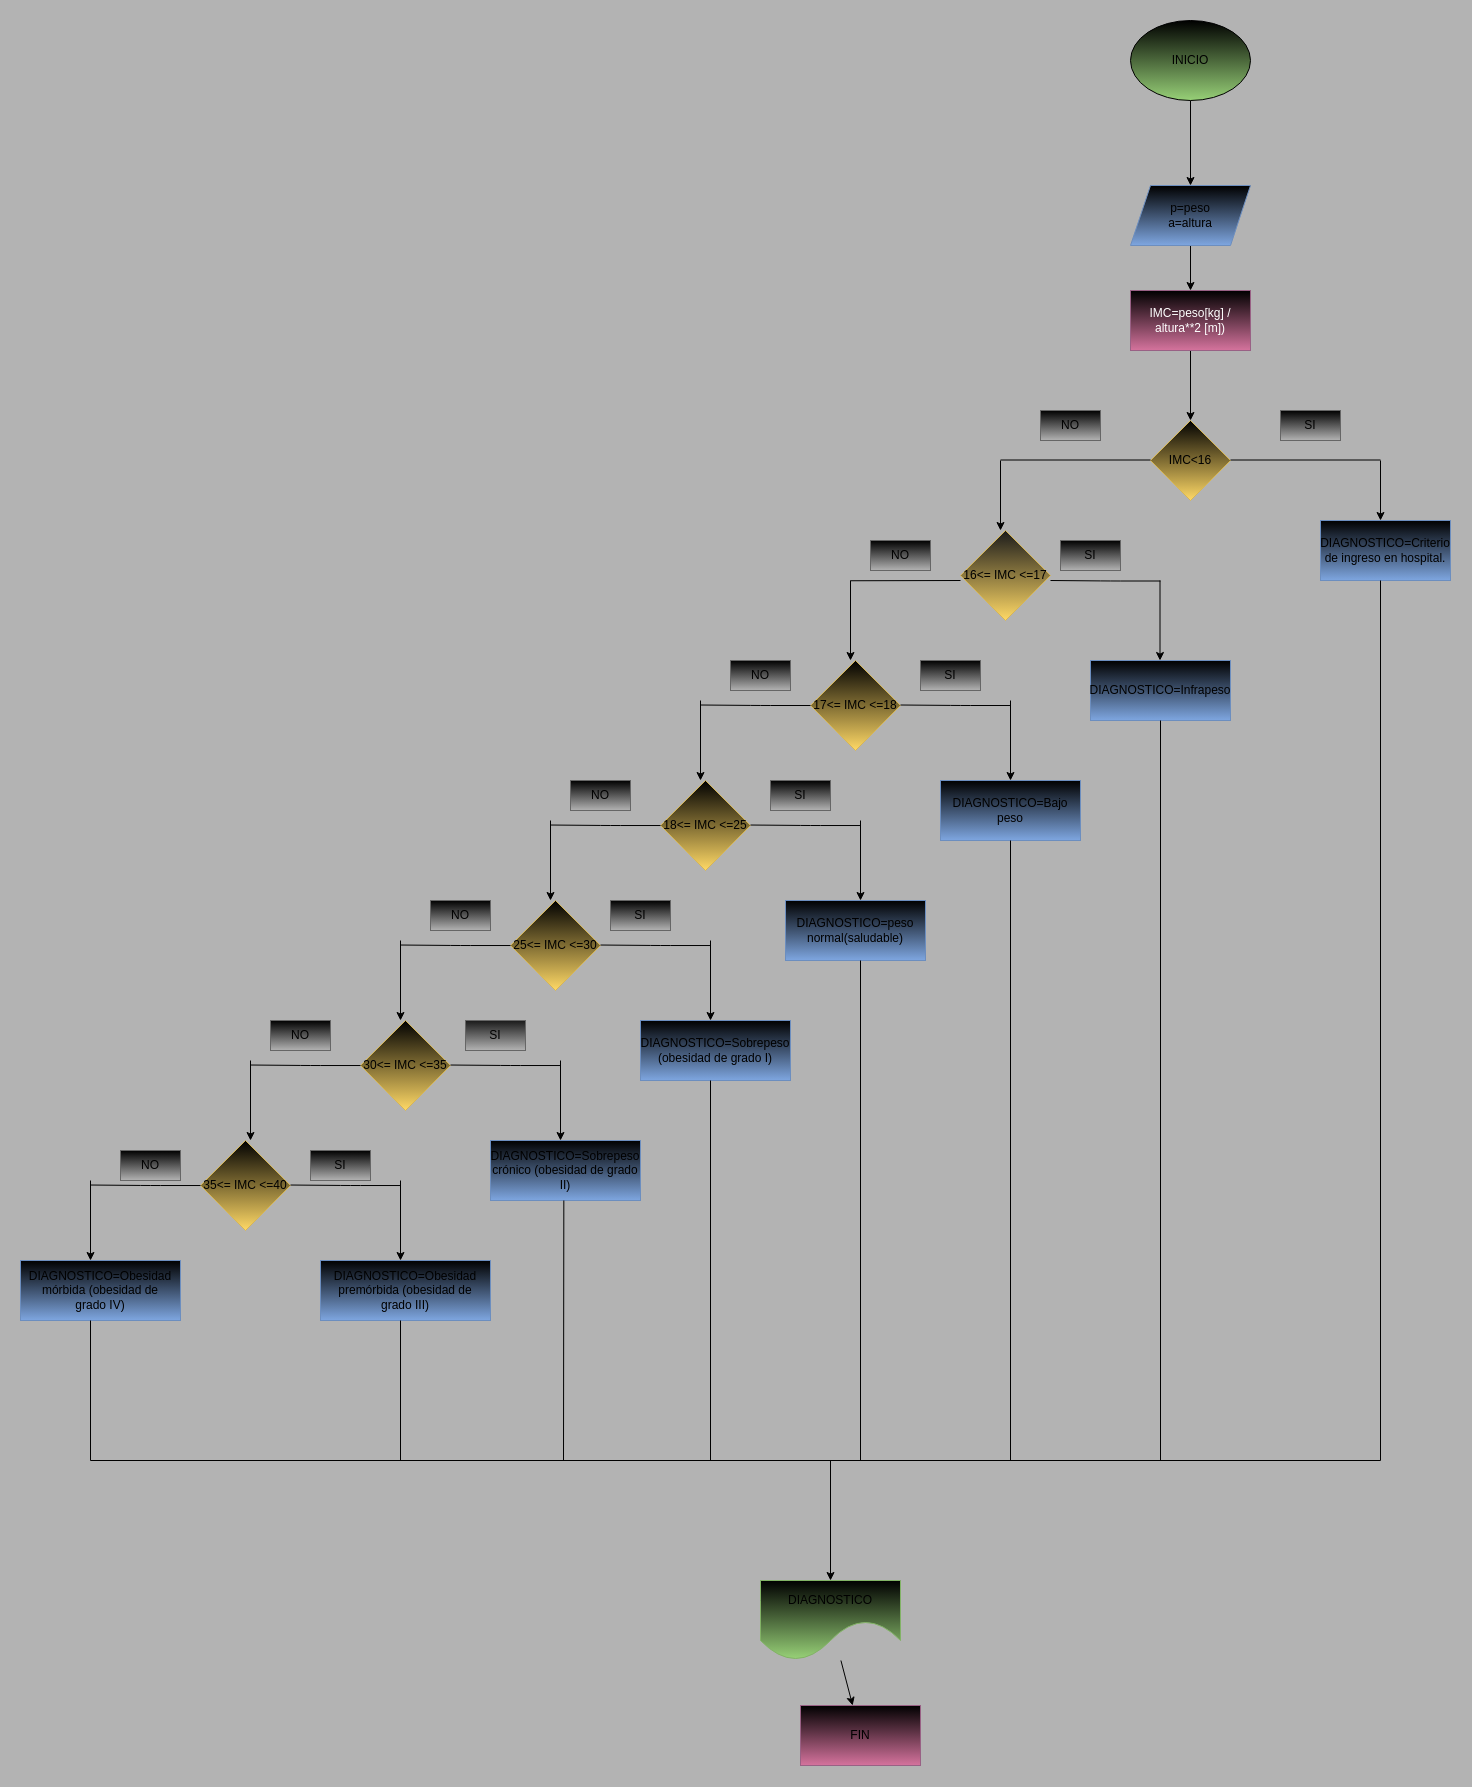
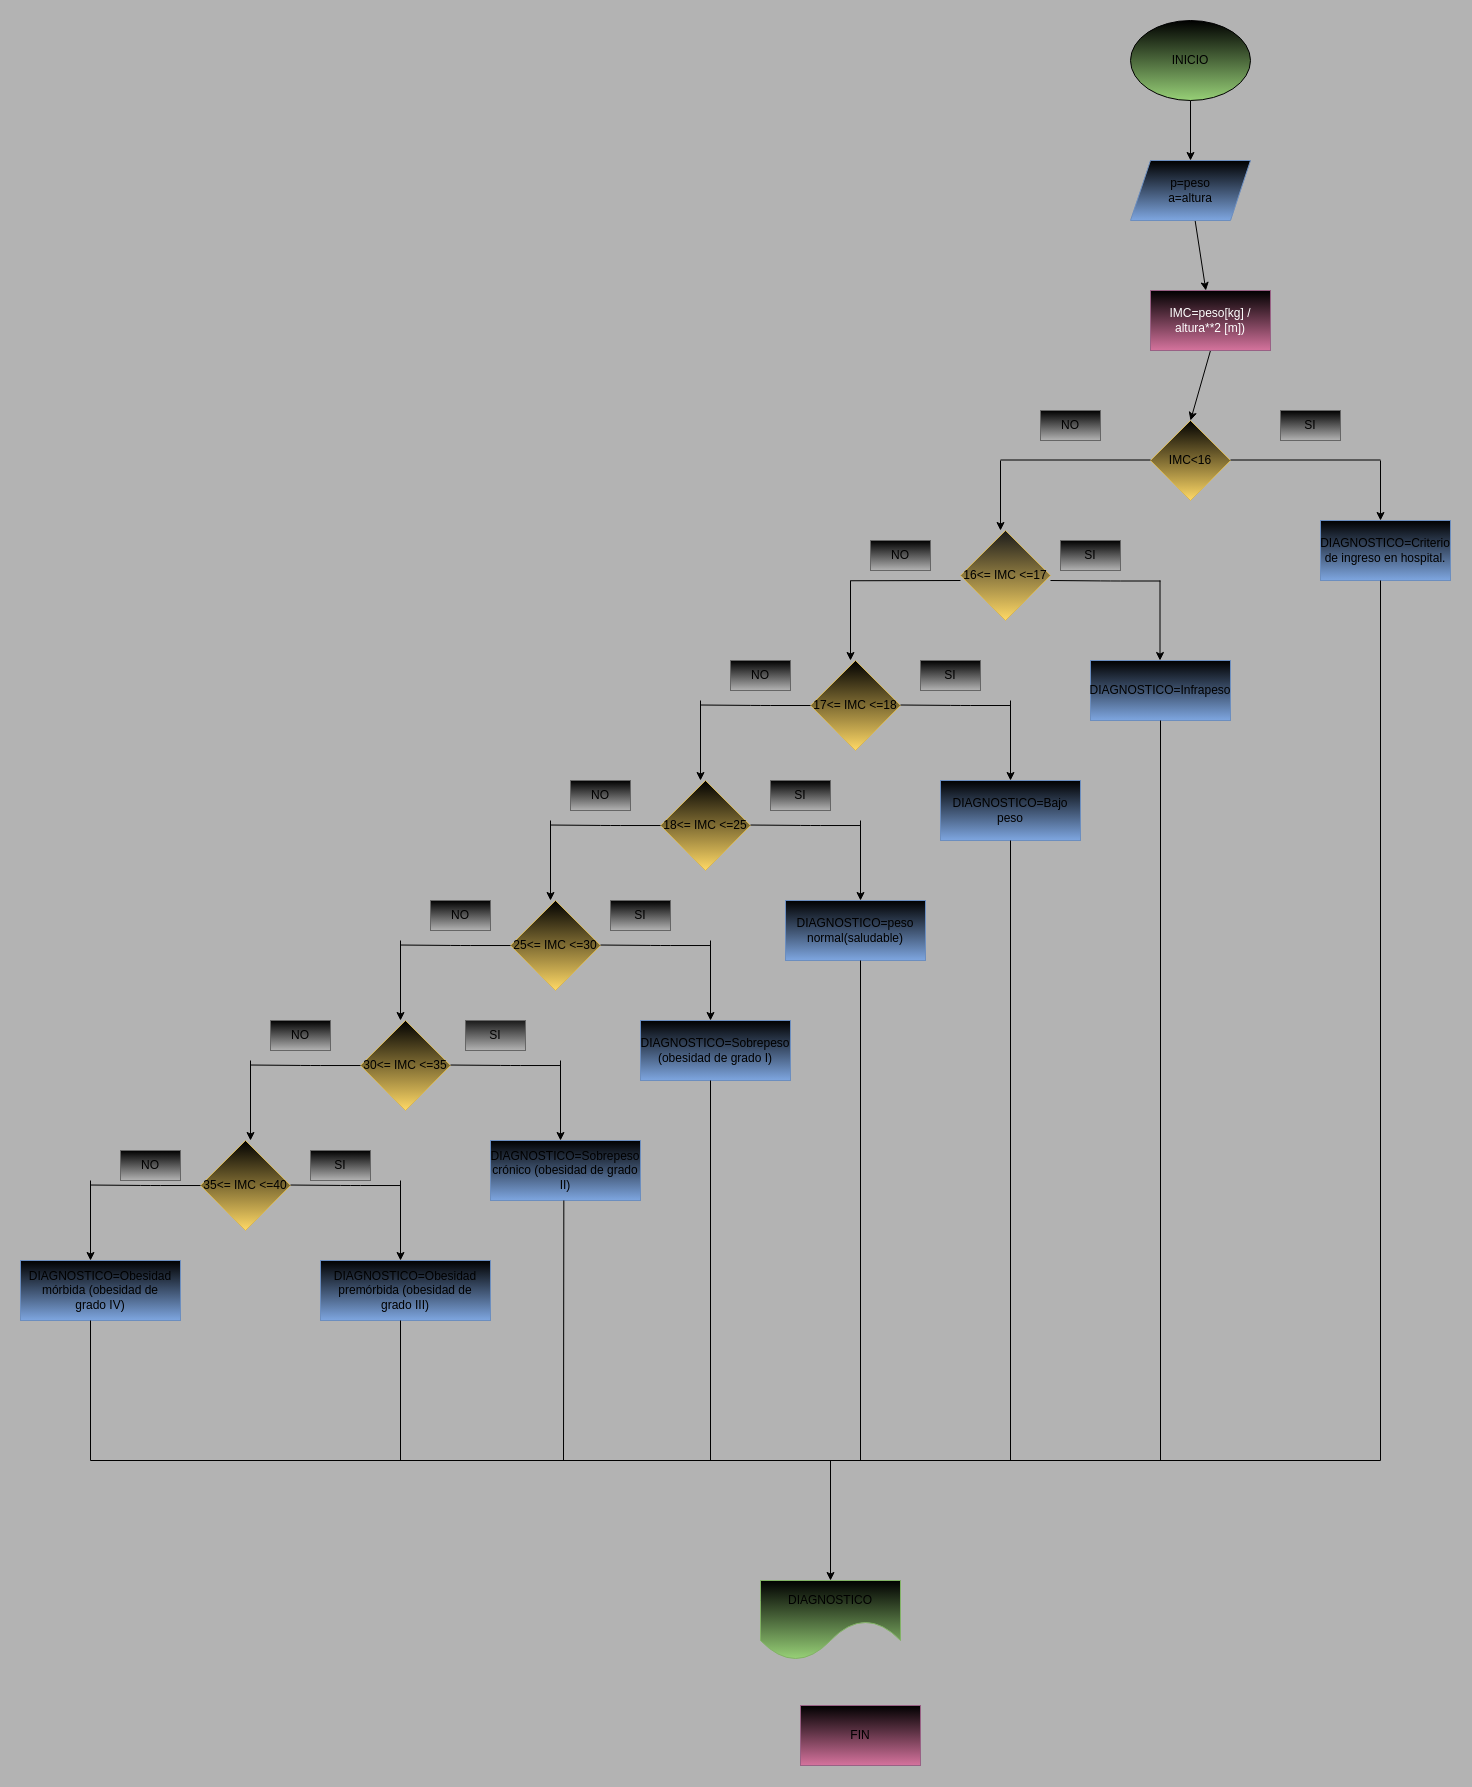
node "p=peso a=altura": moved (1191, 216) -> (1191, 191)
node "IMC=peso[kg] / altura**2 [m])": moved (1191, 321) -> (1211, 321)
edge "DIAGNOSTICO" -> "FIN": removed
